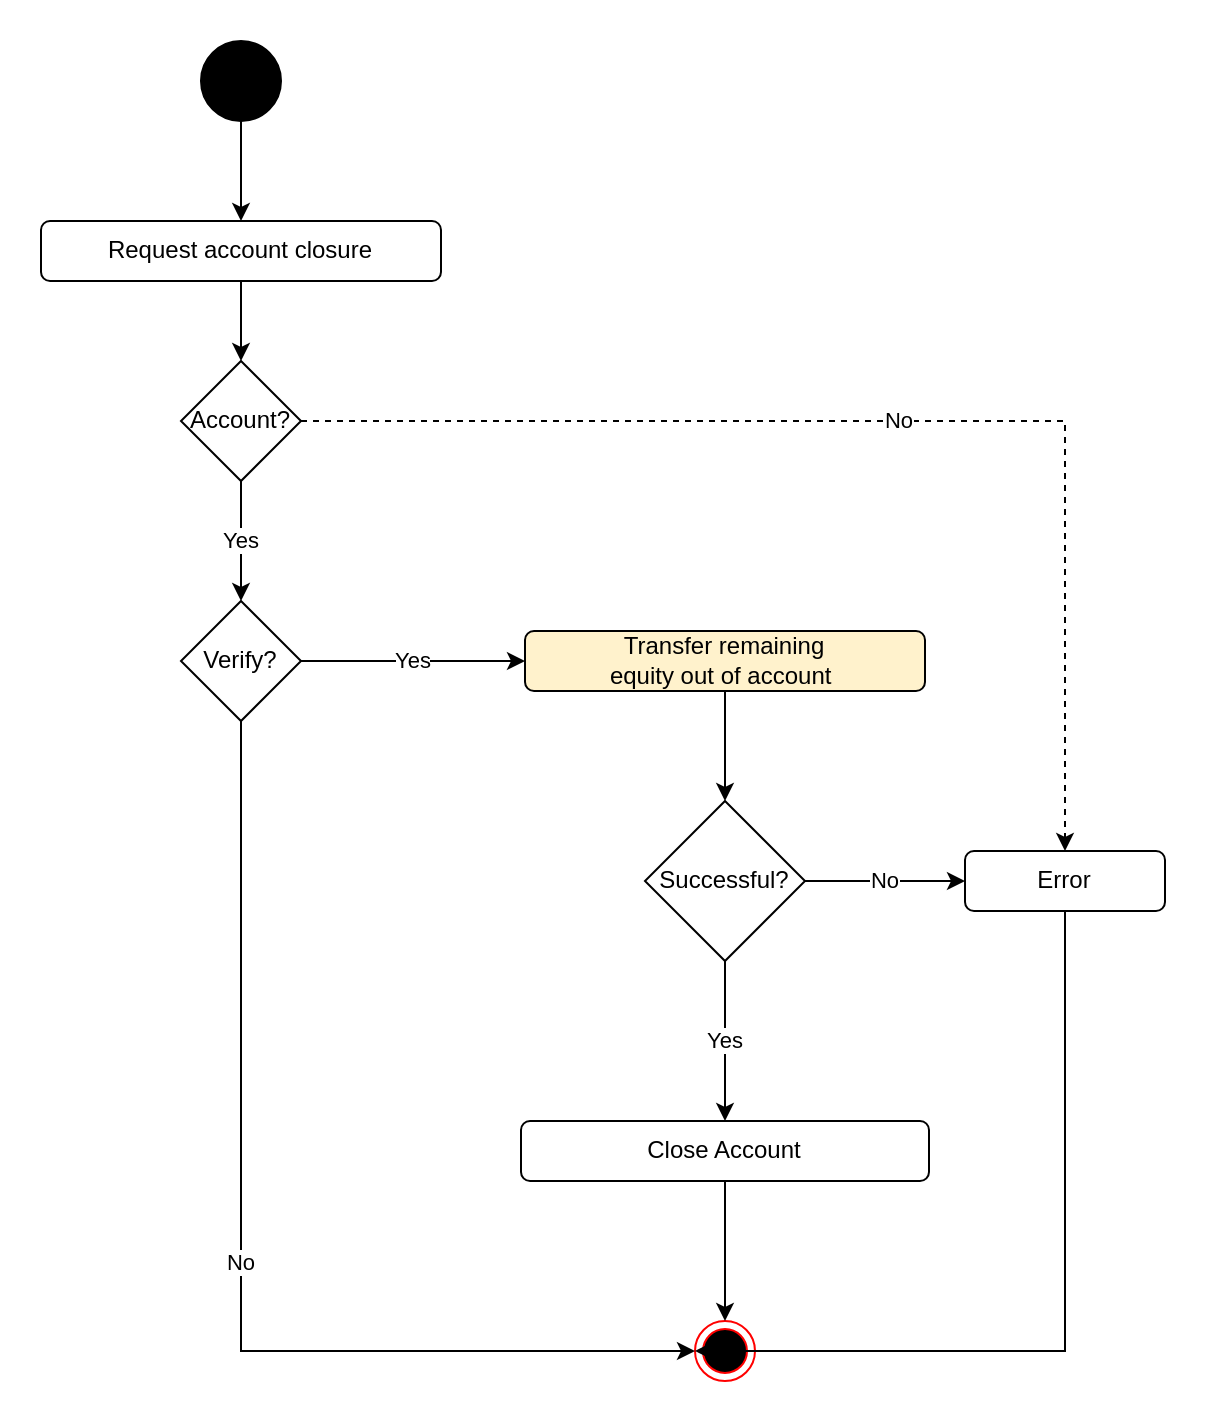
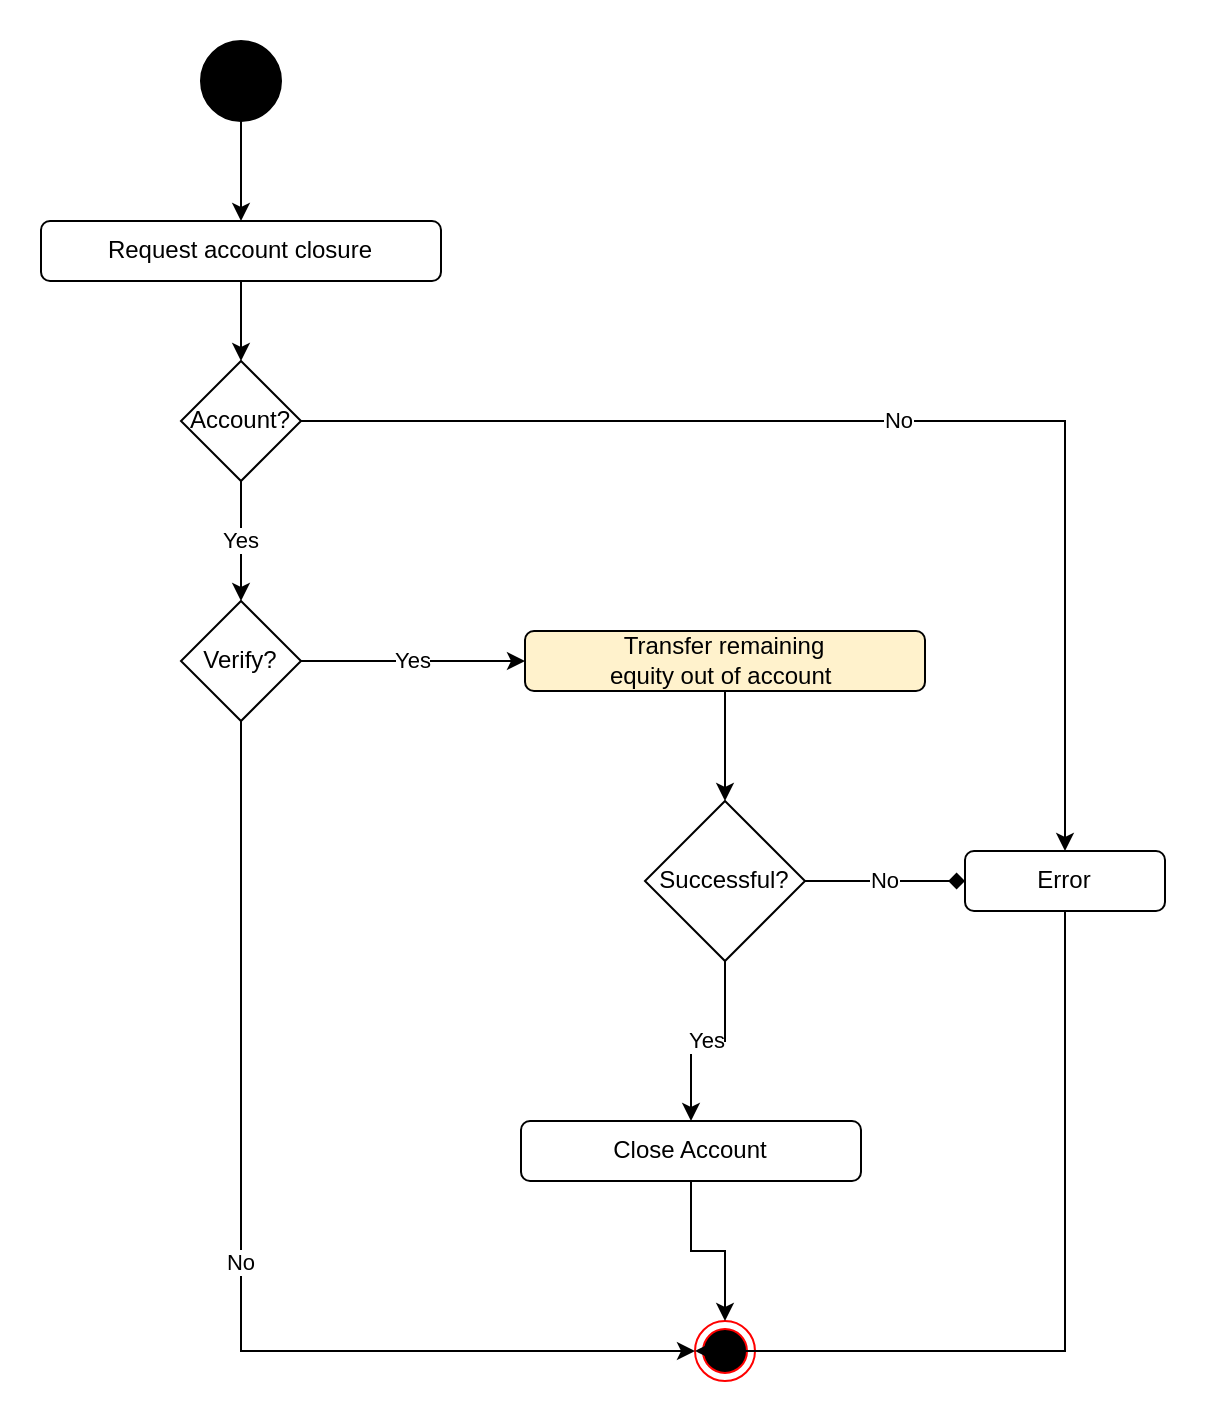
edge "Account?" -> "Error": style dashed -> solid
edge "Successful?" -> "Error": arrowhead classic -> diamond
node "Close Account": size 408x60 -> 340x60
